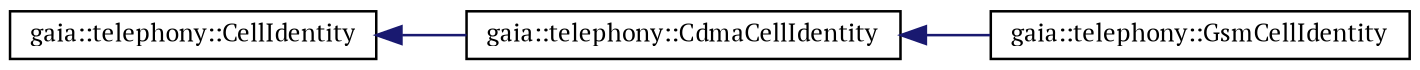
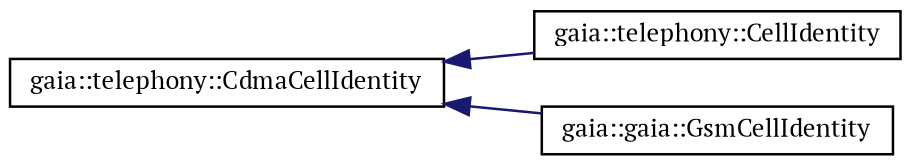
edge "gaia::telephony::CdmaCellIdentity" -> "gaia::telephony::CellIdentity": reversed
node "gaia::telephony::GsmCellIdentity": label "gaia::telephony::GsmCellIdentity" -> "gaia::gaia::GsmCellIdentity"
